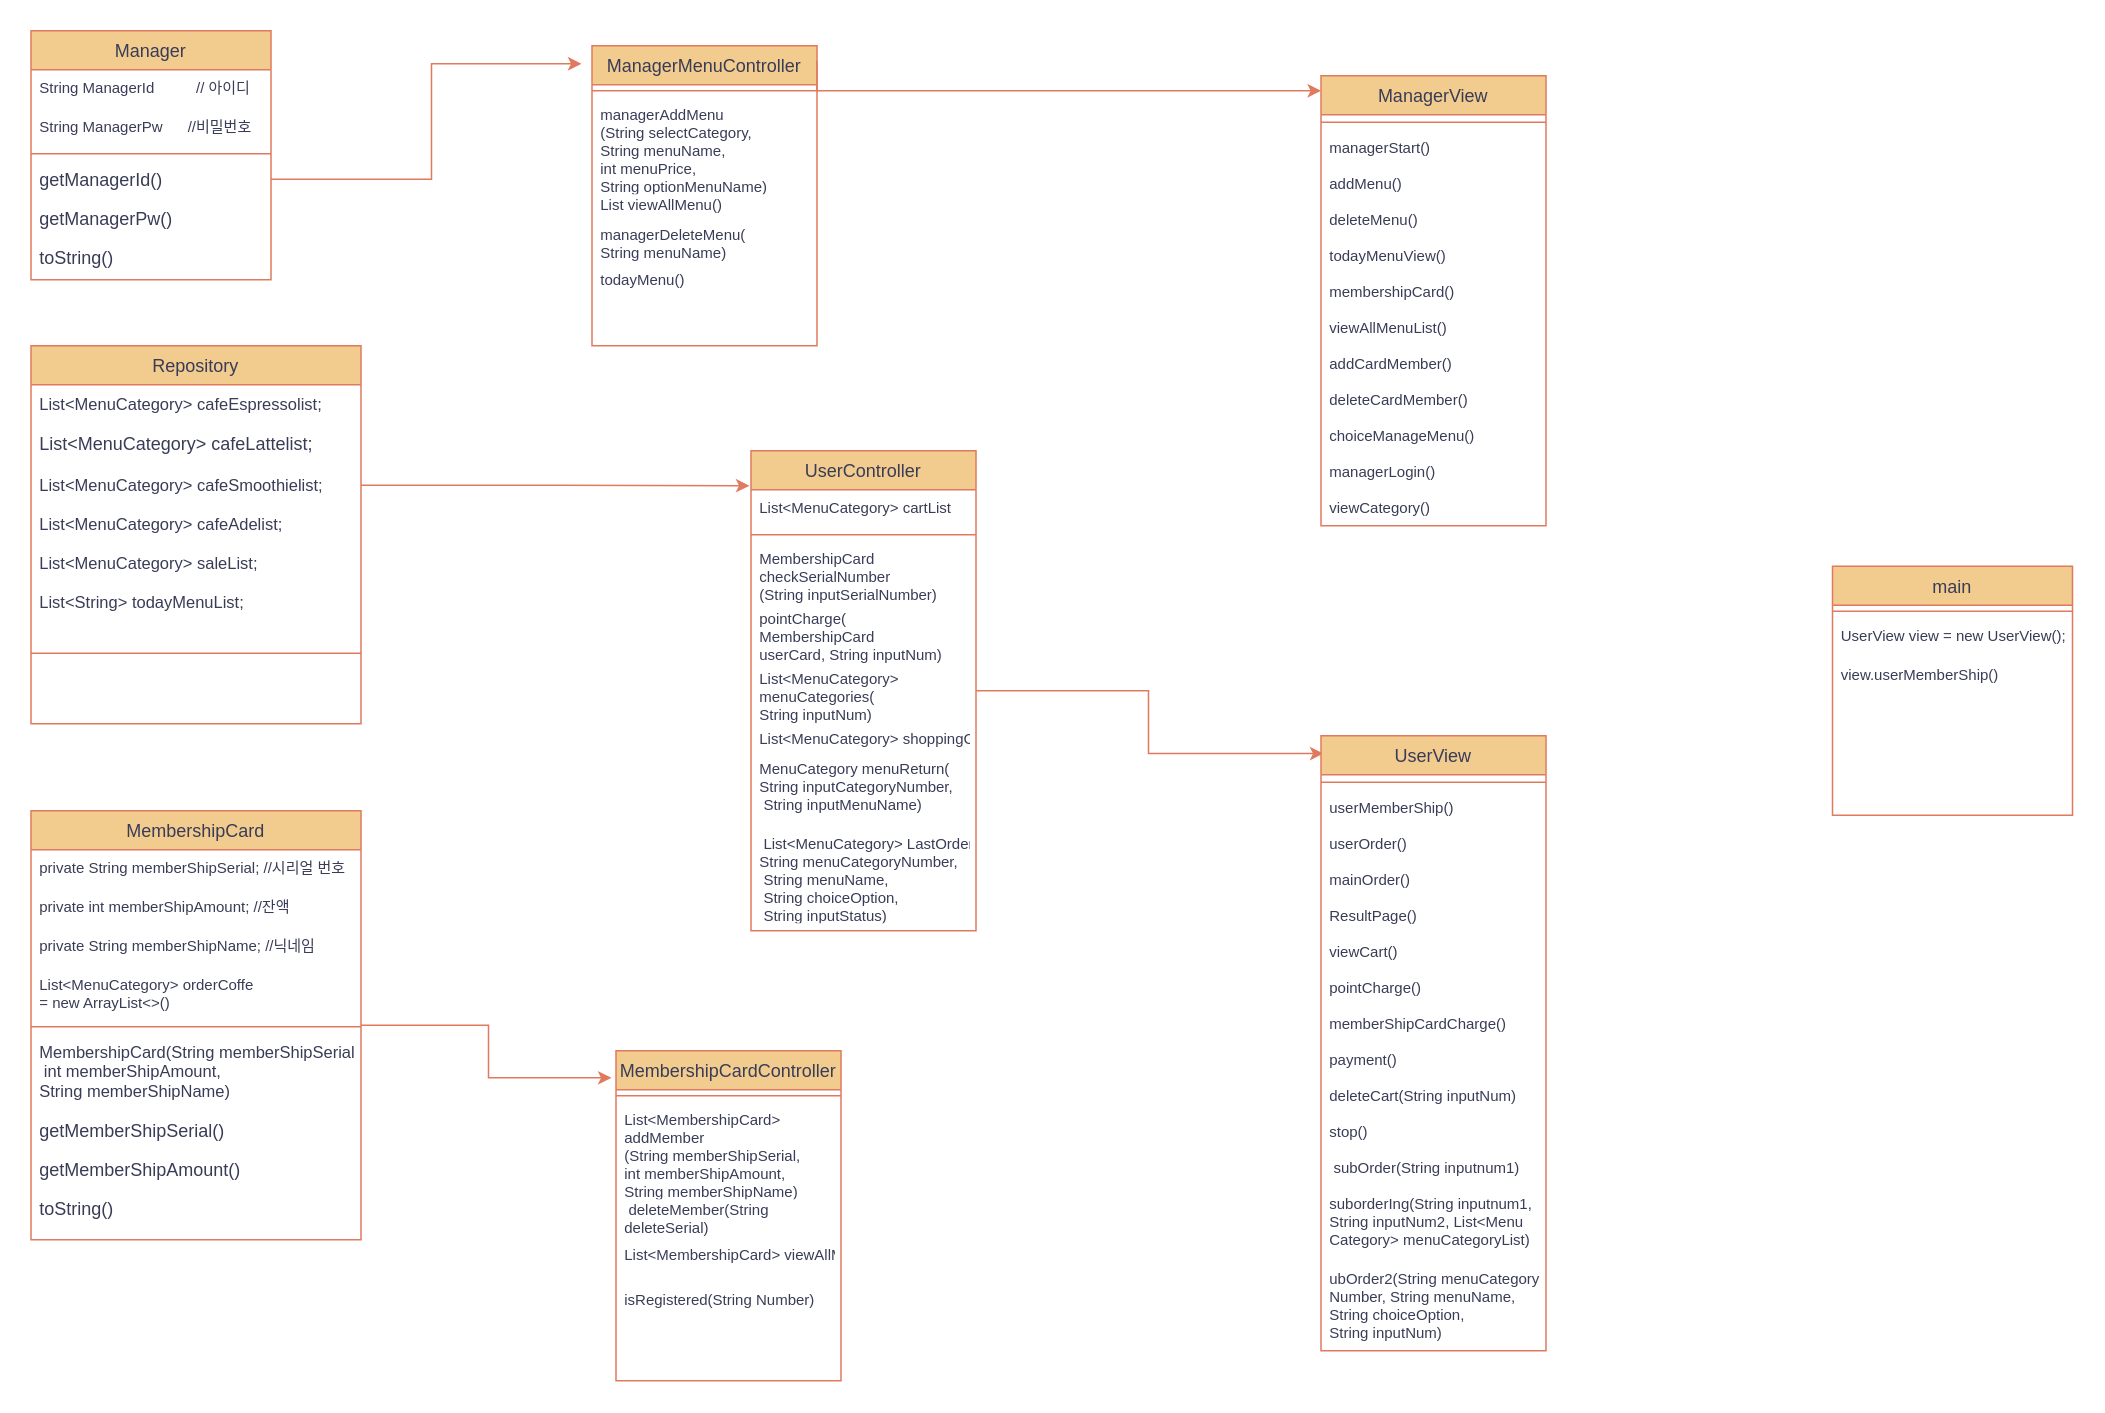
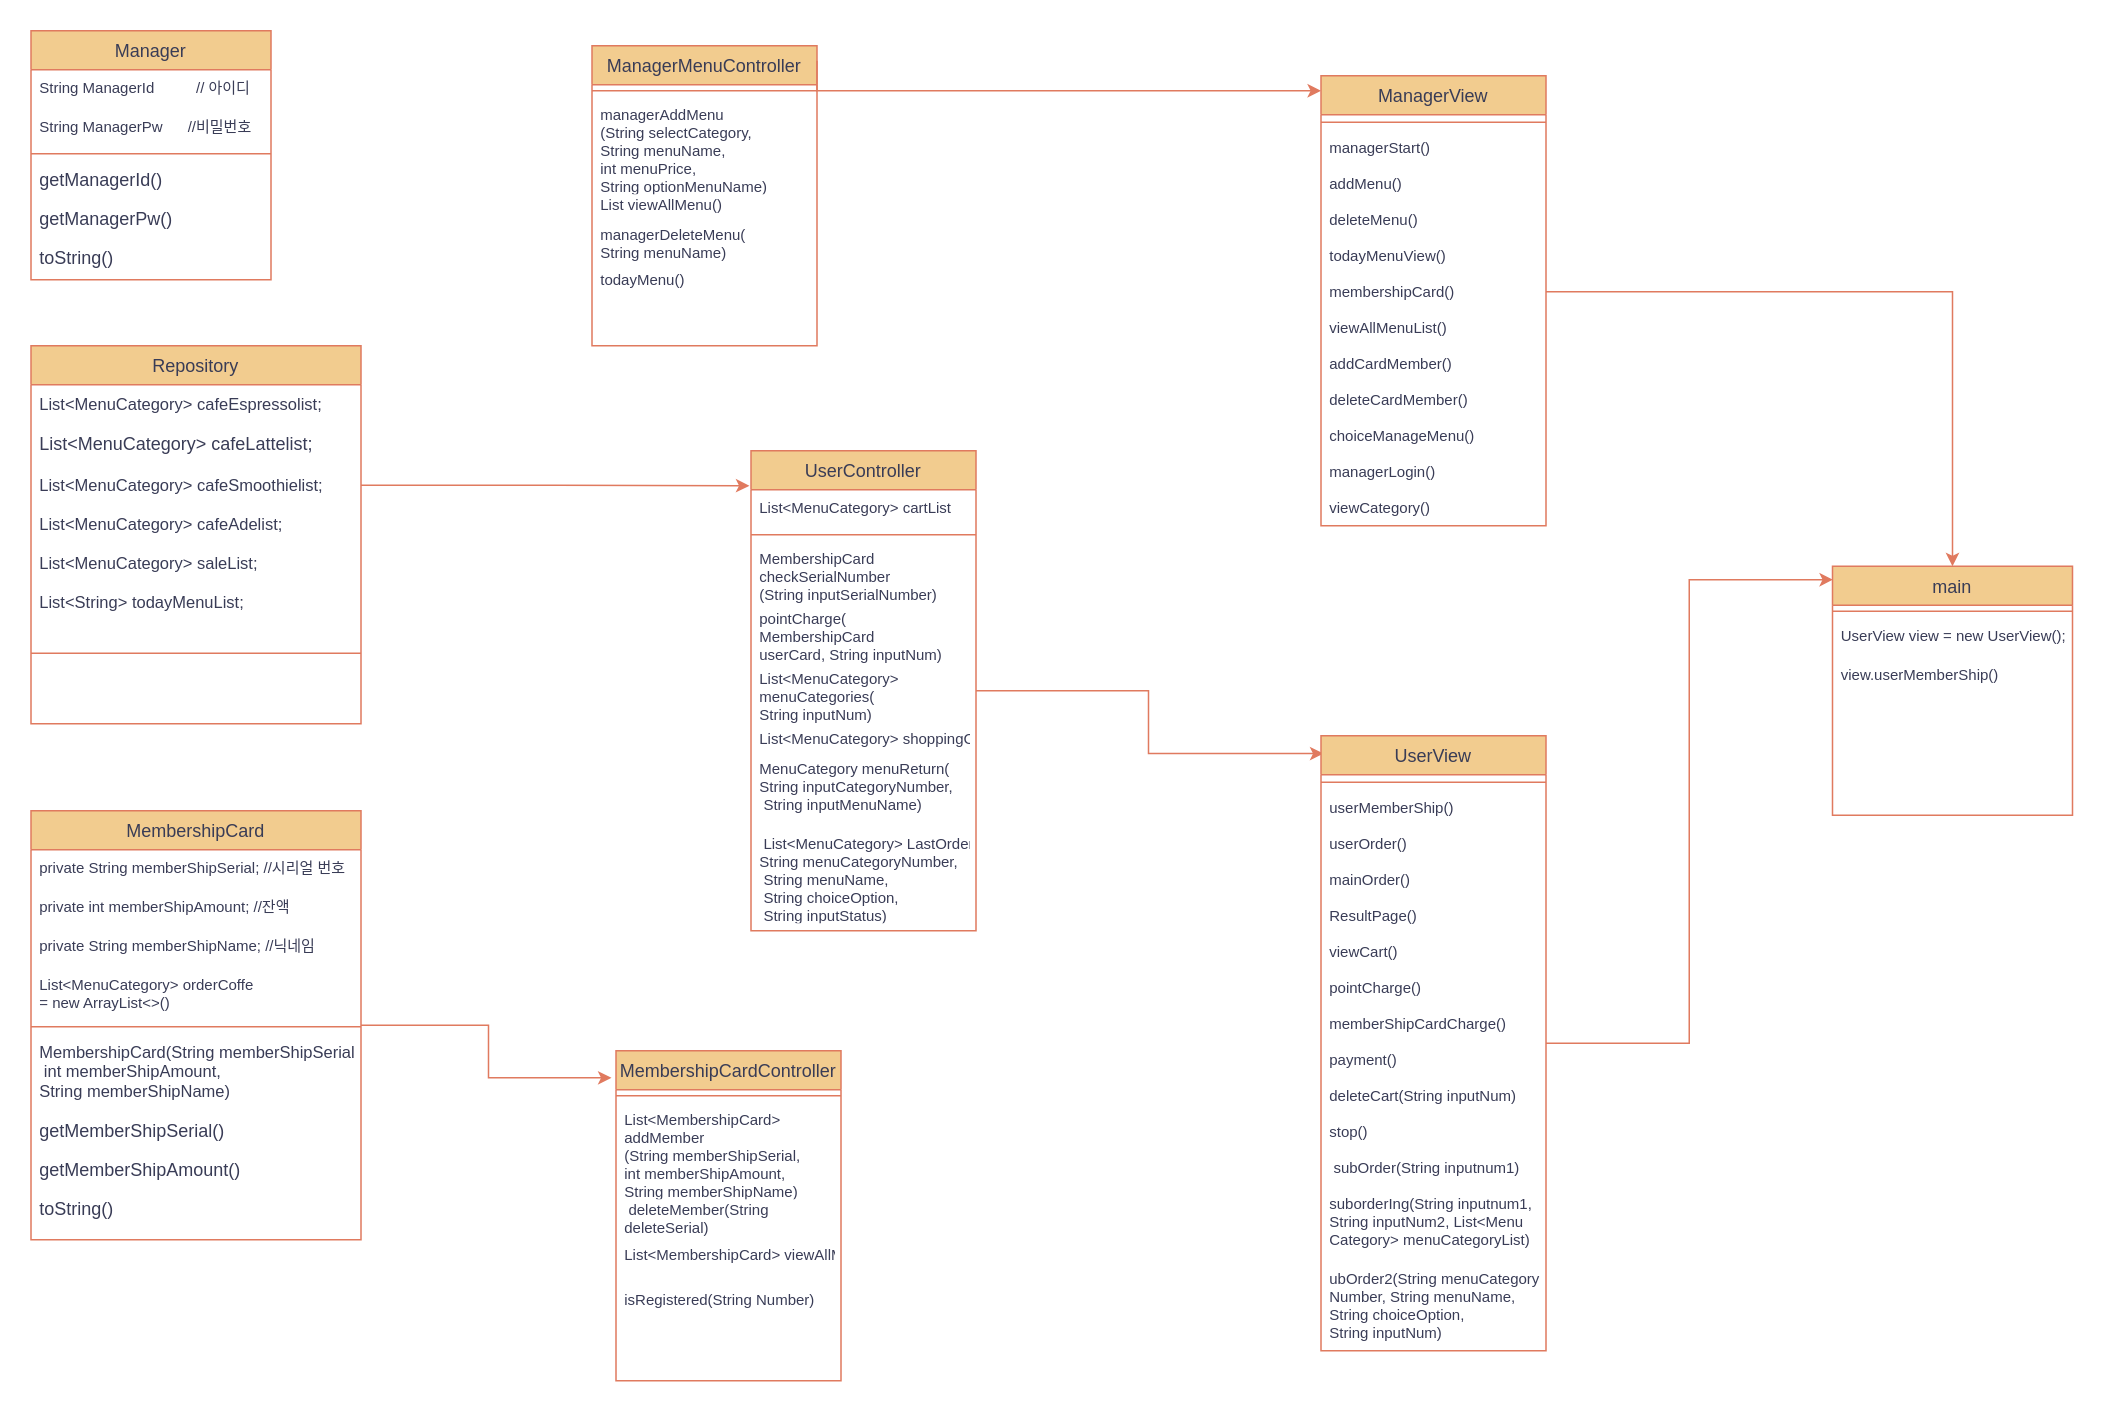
edge "getManagerId()" -> "ManagerMenuController": removed
edge "membershipCard()" -> "main": added
edge "UserView" -> "main": added
